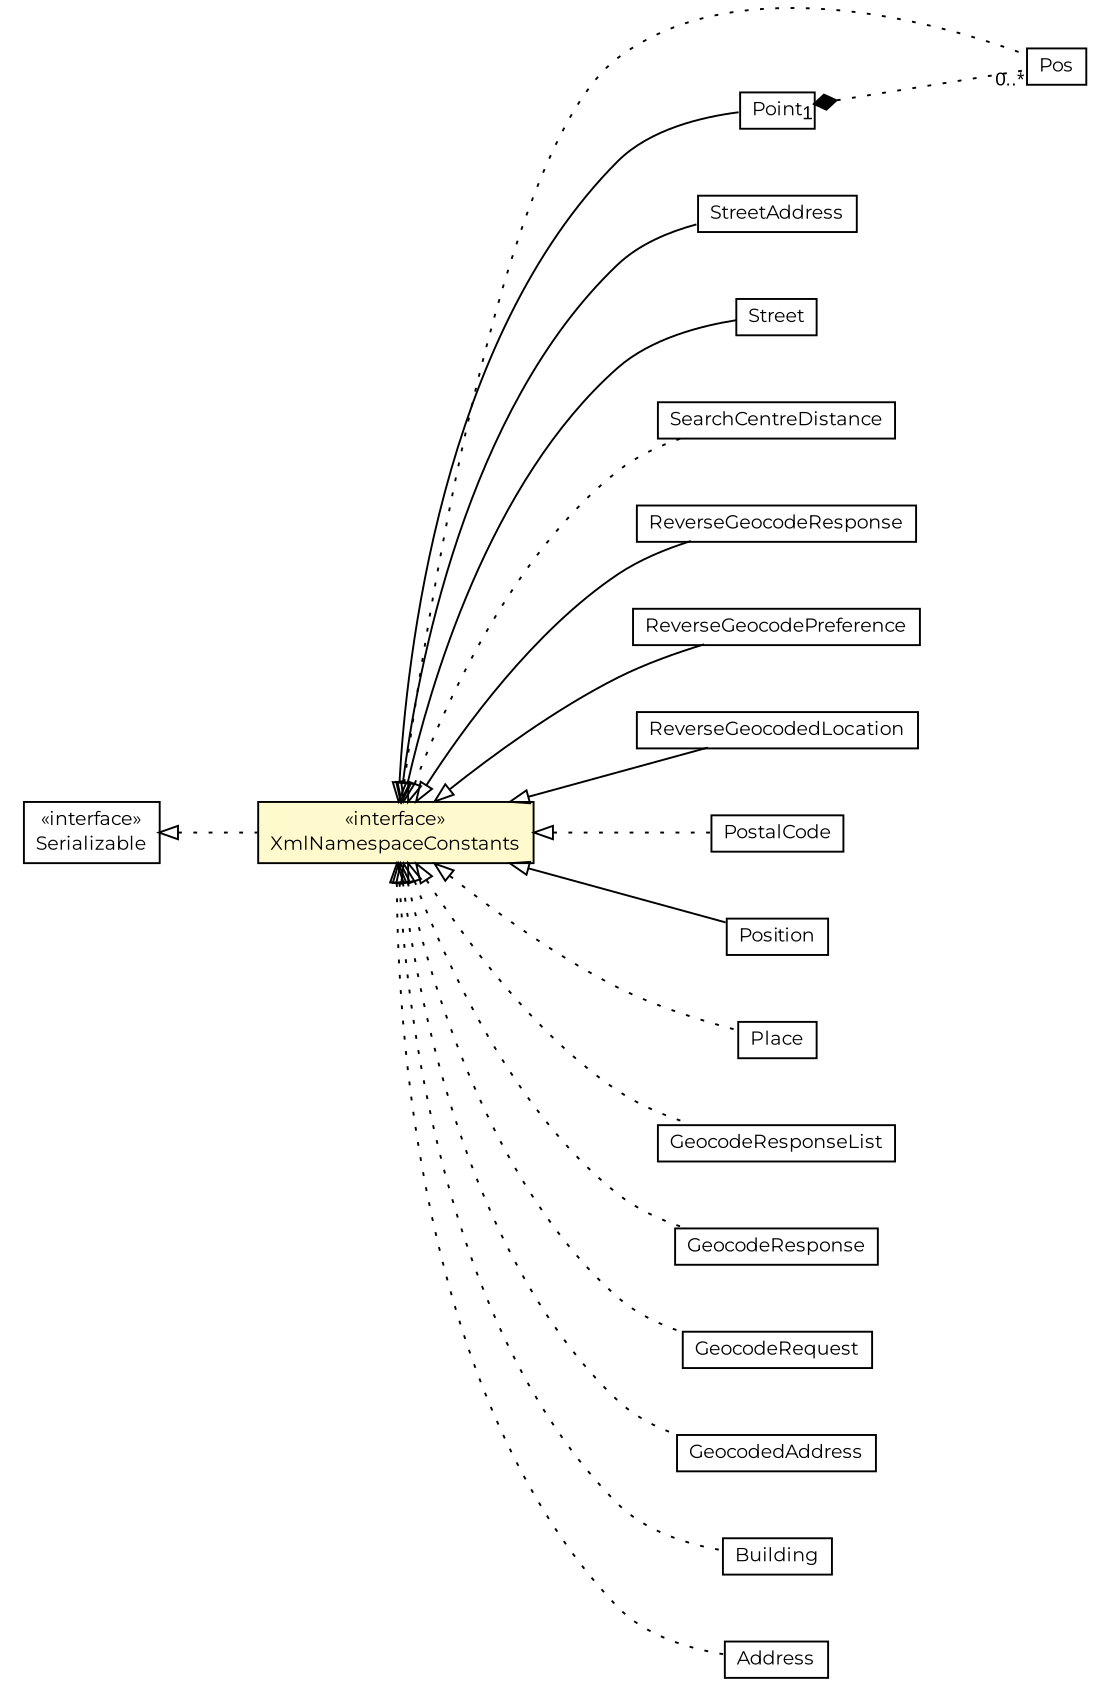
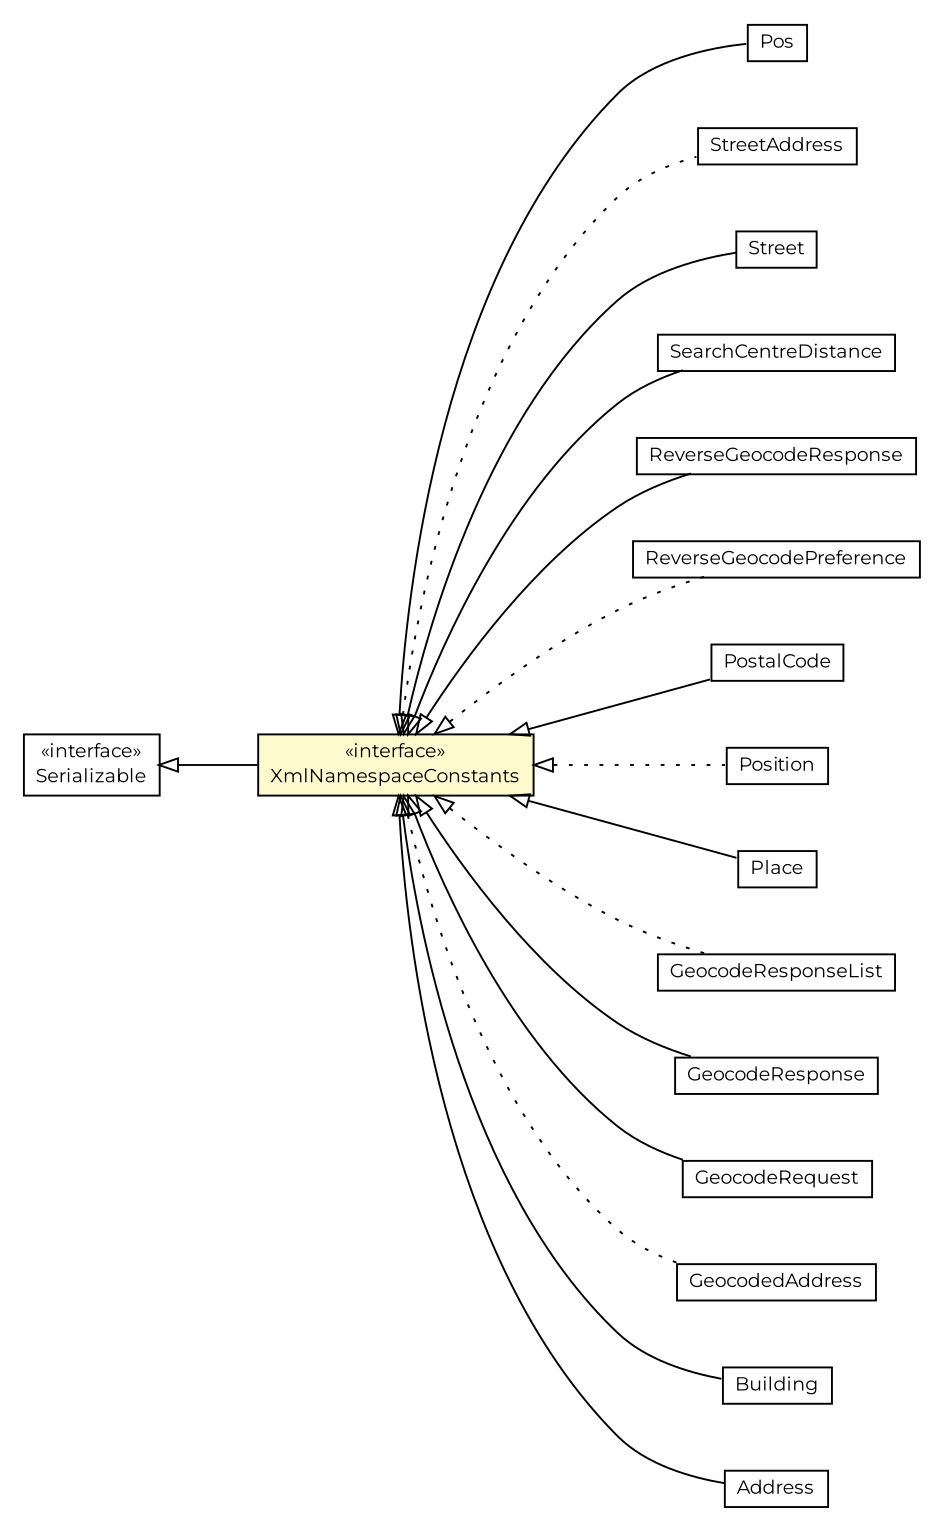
node "Point": removed
edge "Pos" -> "XmlNamespaceConstants": style dotted -> solid
edge "StreetAddress" -> "XmlNamespaceConstants": style solid -> dotted
edge "SearchCentreDistance" -> "XmlNamespaceConstants": style dotted -> solid
edge "ReverseGeocodePreference" -> "XmlNamespaceConstants": style solid -> dotted
node "ReverseGeocodedLocation": removed
edge "XmlNamespaceConstants" -> "Serializable": style dotted -> solid
edge "PostalCode" -> "XmlNamespaceConstants": style dotted -> solid
edge "Position" -> "XmlNamespaceConstants": style solid -> dotted
edge "Place" -> "XmlNamespaceConstants": style dotted -> solid
edge "GeocodeResponse" -> "XmlNamespaceConstants": style dotted -> solid
edge "GeocodeRequest" -> "XmlNamespaceConstants": style dotted -> solid
edge "Building" -> "XmlNamespaceConstants": style dotted -> solid
edge "Address" -> "XmlNamespaceConstants": style dotted -> solid
